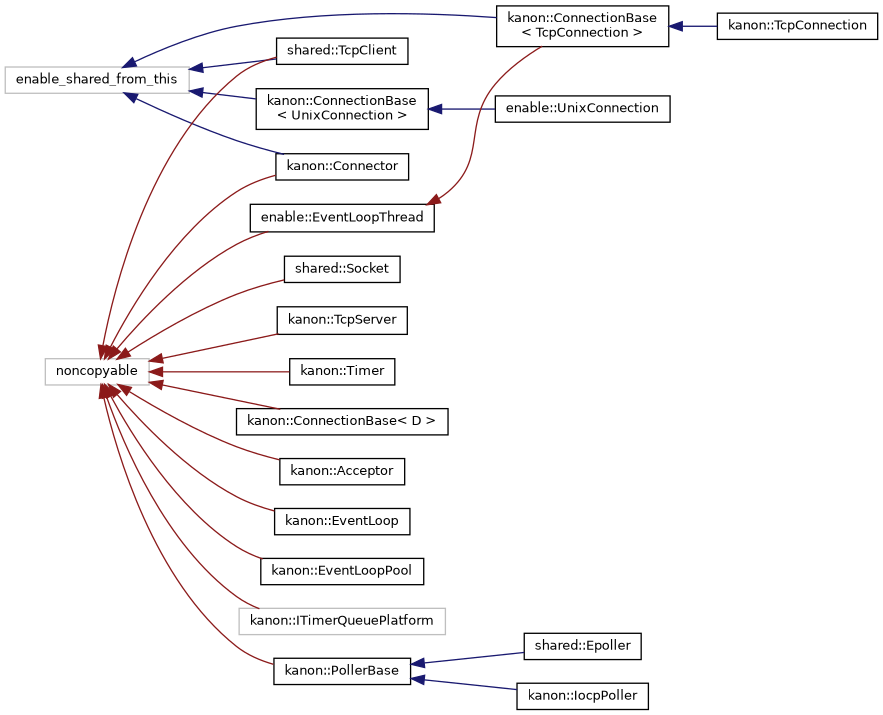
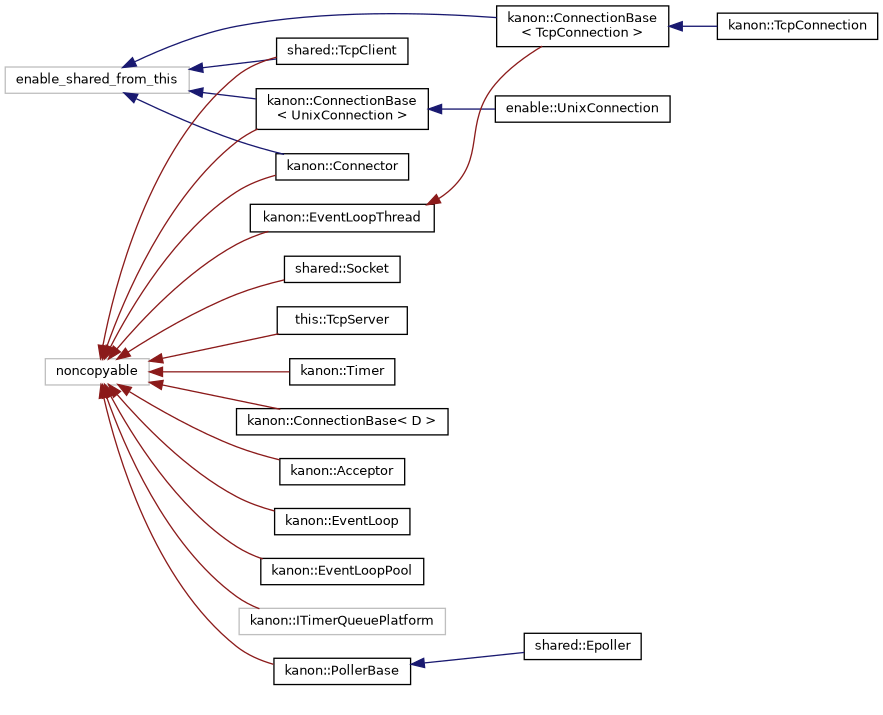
node "enable::EventLoopThread": label "enable::EventLoopThread" -> "kanon::EventLoopThread"
edge "kanon::ConnectionBase < UnixConnection >" -> "noncopyable": added
node "kanon::TcpServer": label "kanon::TcpServer" -> "this::TcpServer"
node "kanon::IocpPoller": removed
